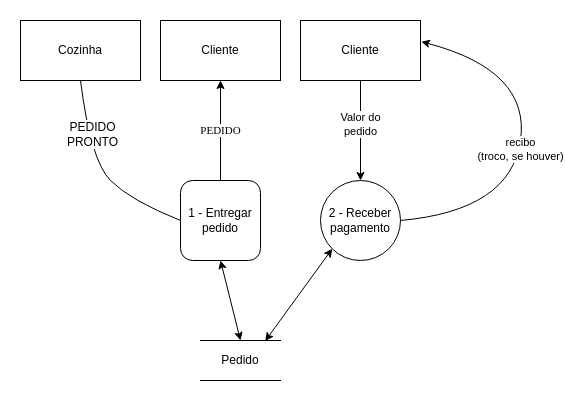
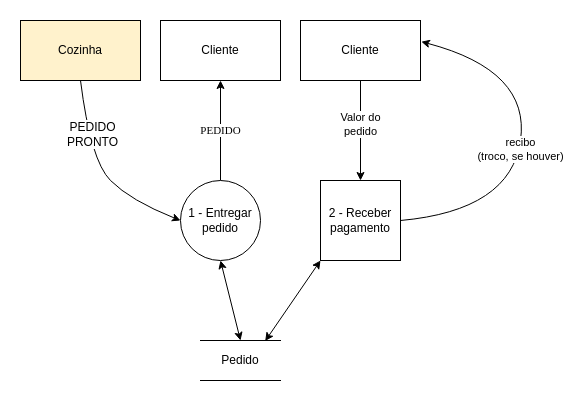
node "Cozinha": fillcolor #ffffff -> #fff2cc
edge "Cozinha" -- "1 - Entregar pedido": arrowhead none -> classic
node "1 - Entregar pedido": shape rounded rectangle -> ellipse
node "2 - Receber pagamento": shape ellipse -> rectangle
